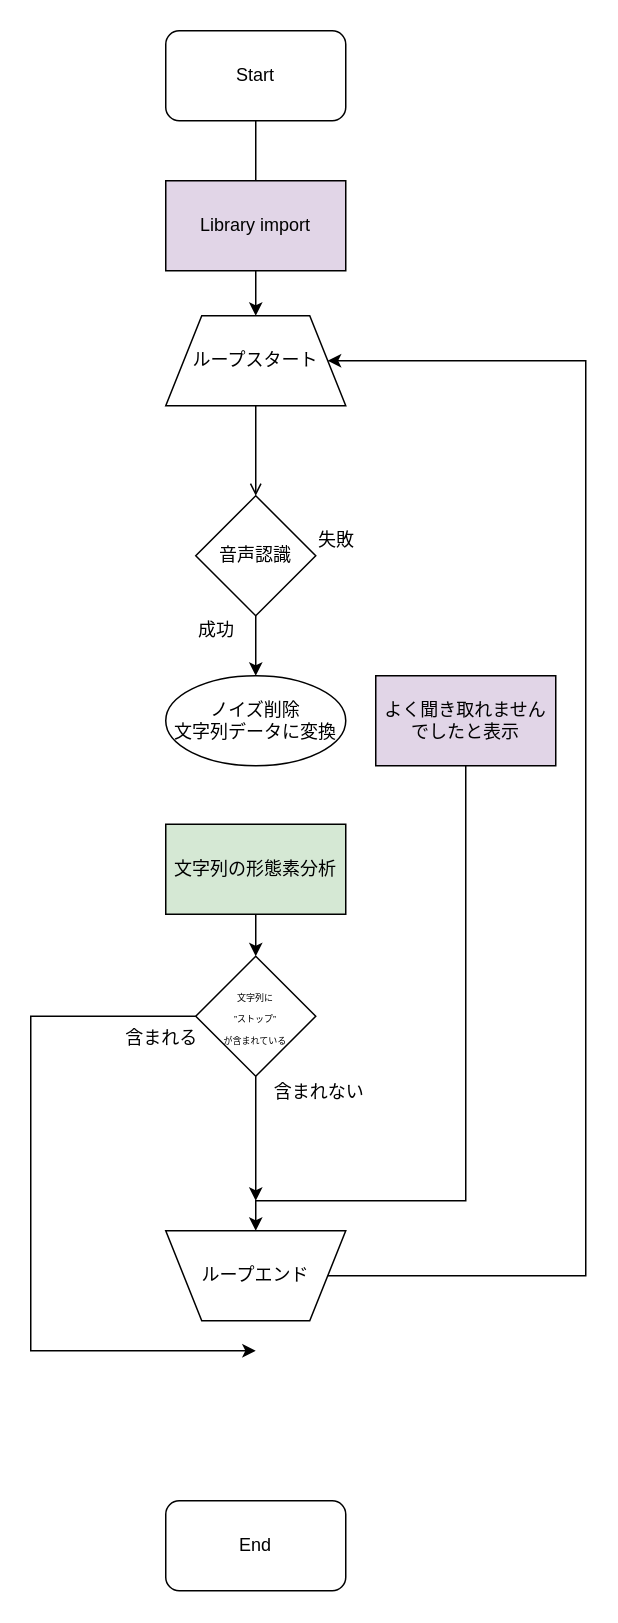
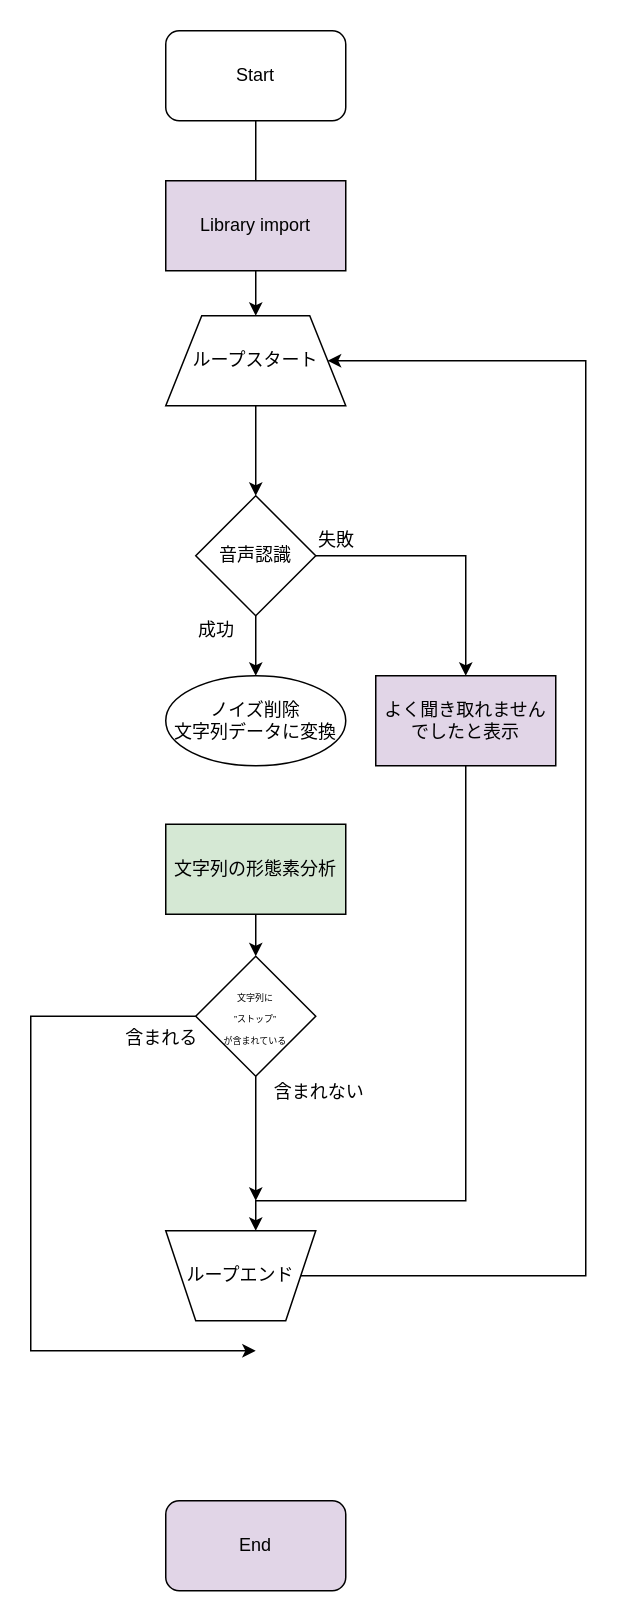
edge "ループスタート" -> "音声認識": arrowhead open -> classic
edge "音声認識" -> "よく聞き取れませんでしたと表示": added
node "ループエンド": size 180x90 -> 150x90
node "End": fillcolor #ffffff -> #e1d5e7
